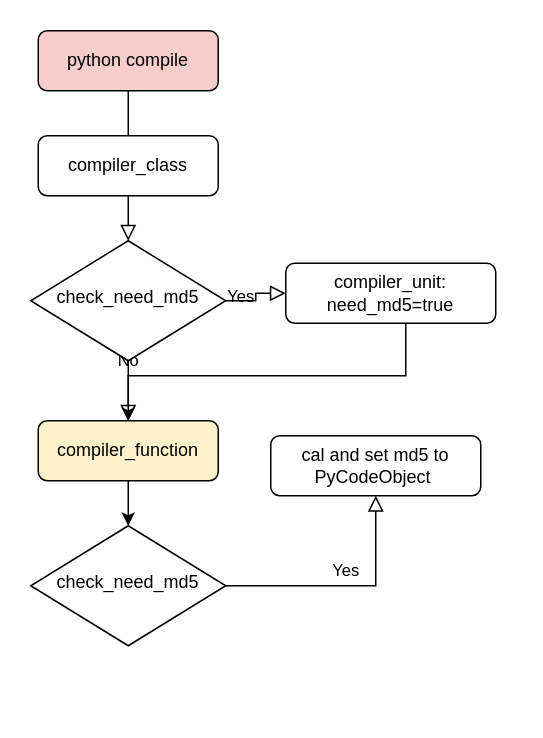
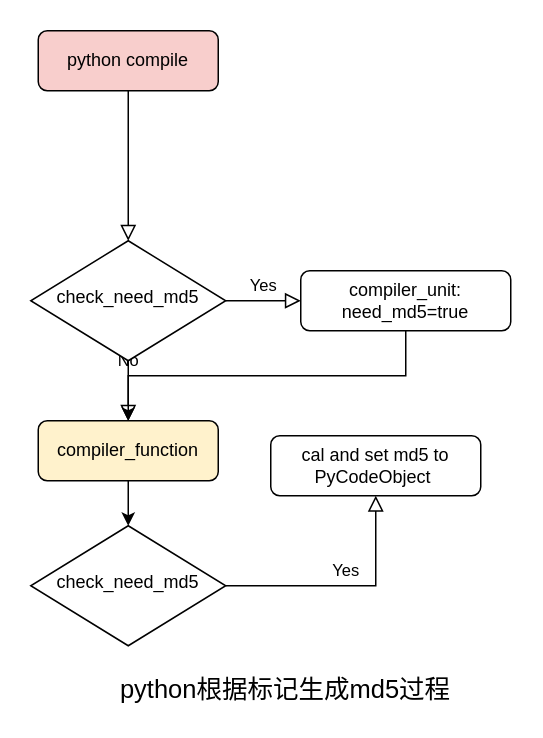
node "compiler_class": removed
node "compiler_unit: need_md5=true": moved (391, 293) -> (406, 301)
node "python根据标记生成md5过程": added
